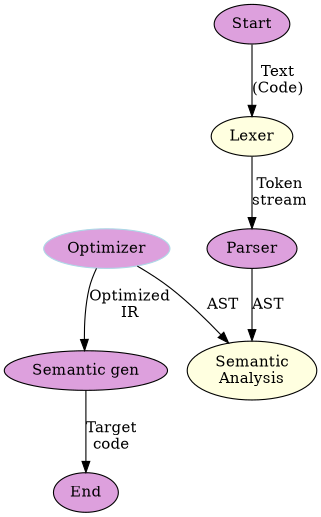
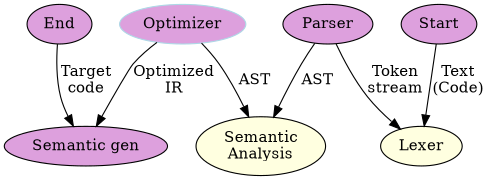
edge "Lexer" -> "Parser": reversed
edge "Semantic gen" -> "End": reversed
